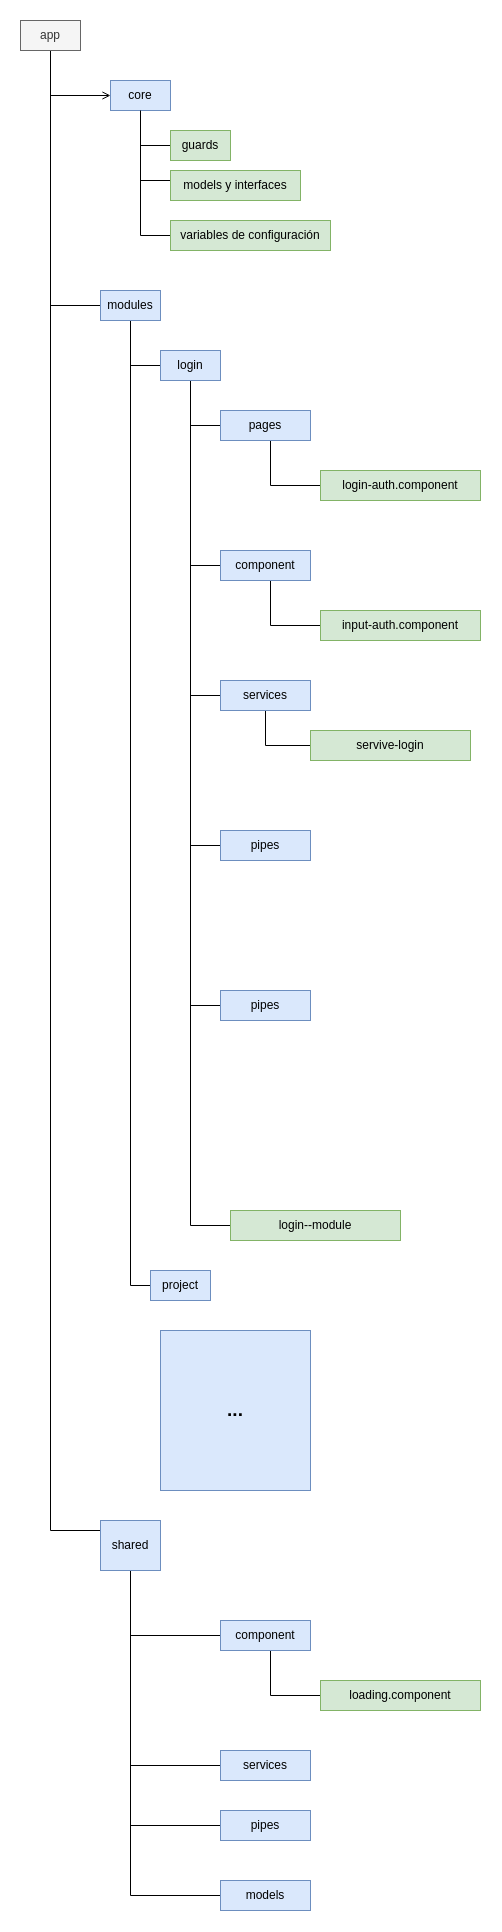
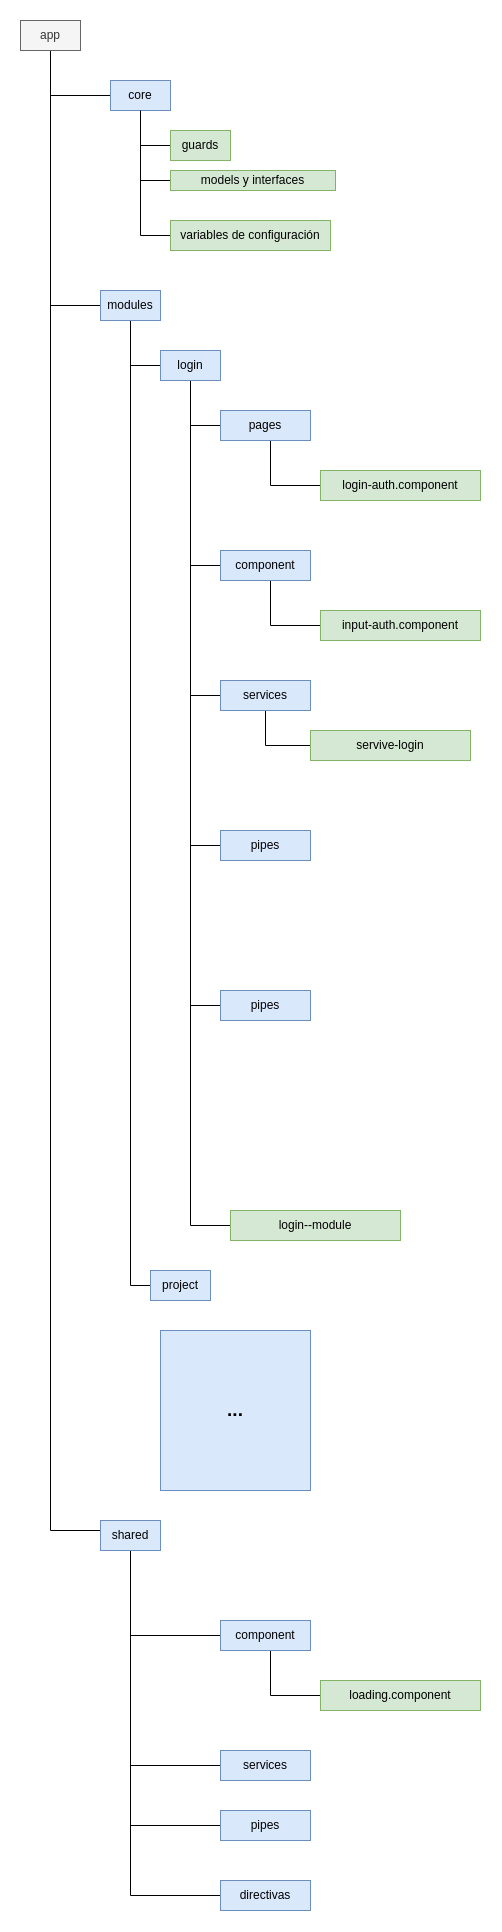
edge "app" -> "core": arrowhead open -> none
node "models y interfaces": size 130x30 -> 165x20
node "shared": size 60x50 -> 60x30
node "models": label "models" -> "directivas"
